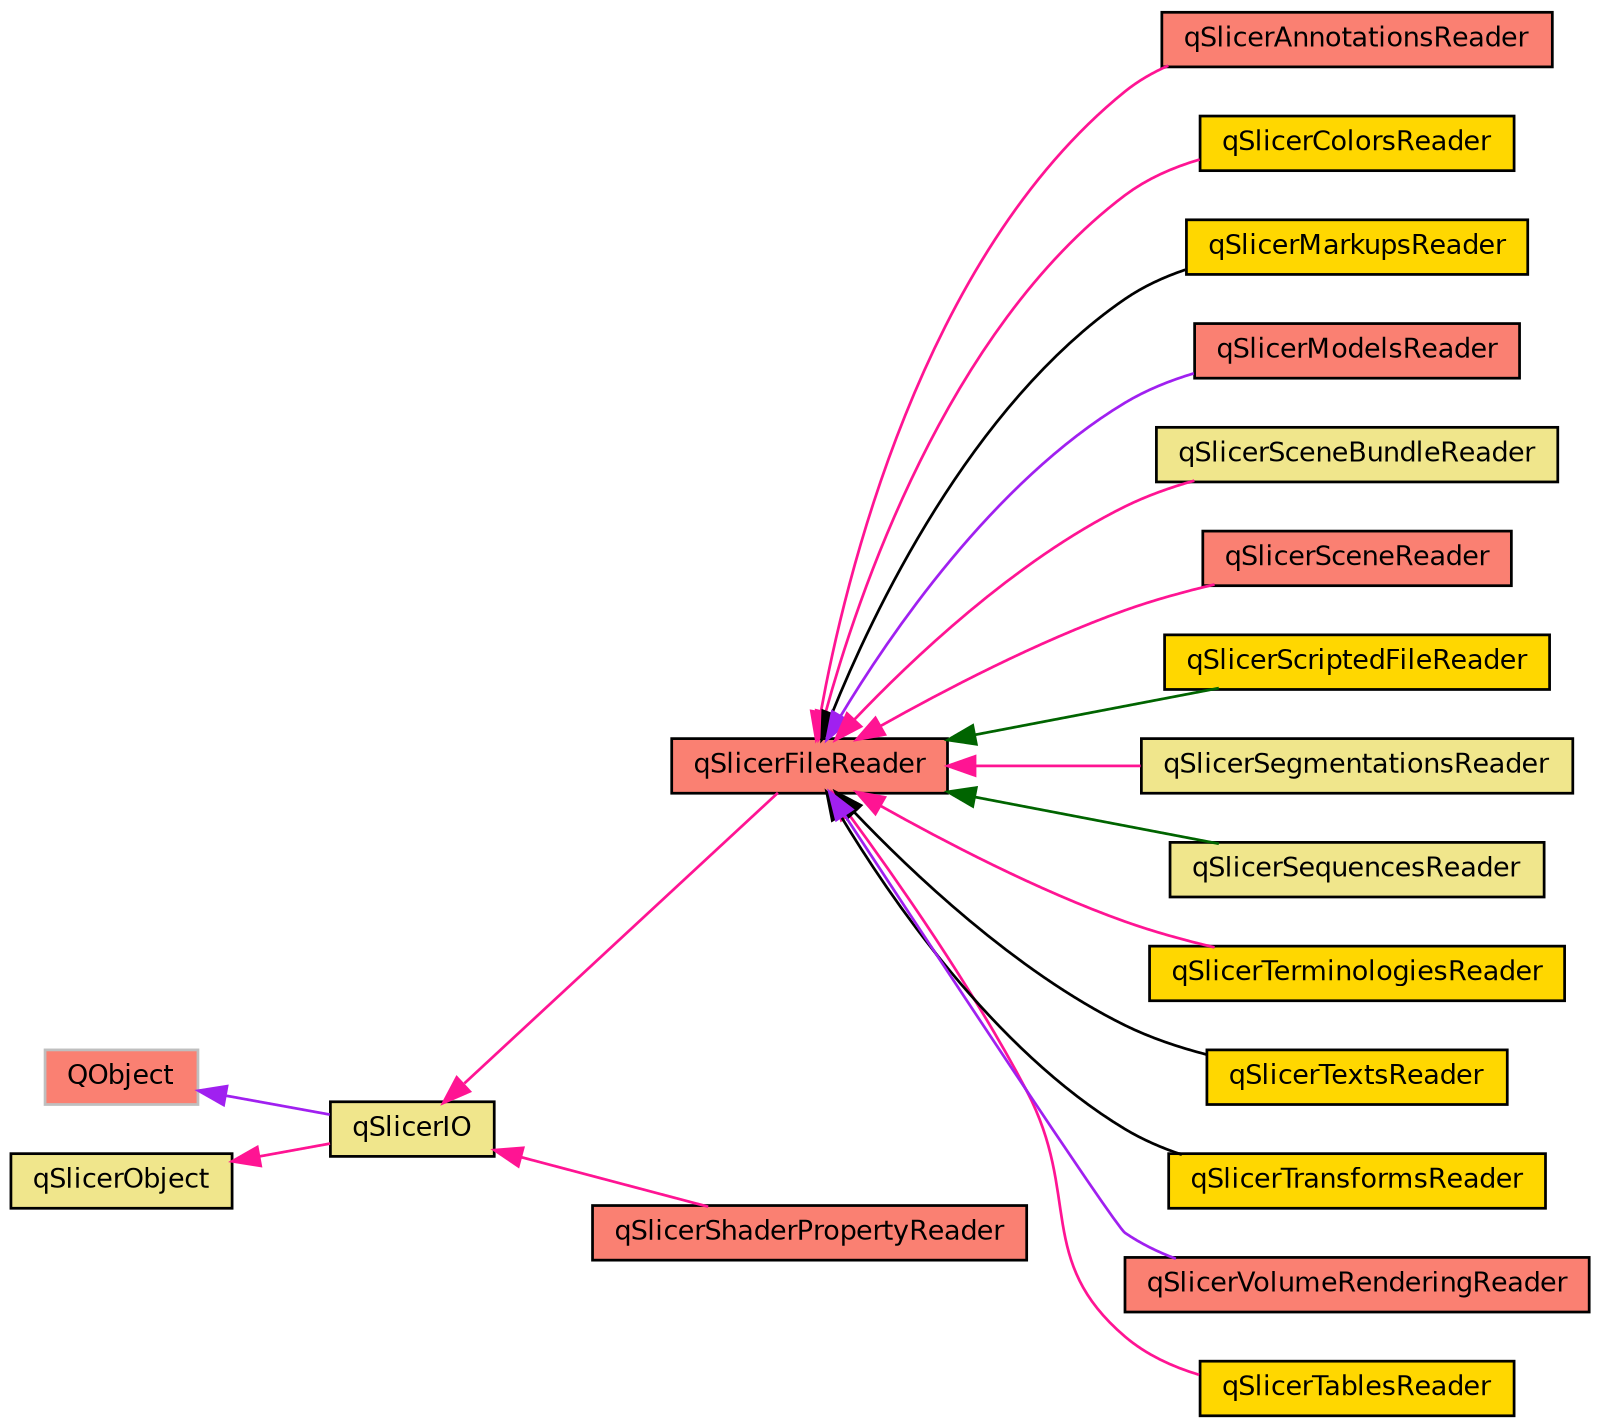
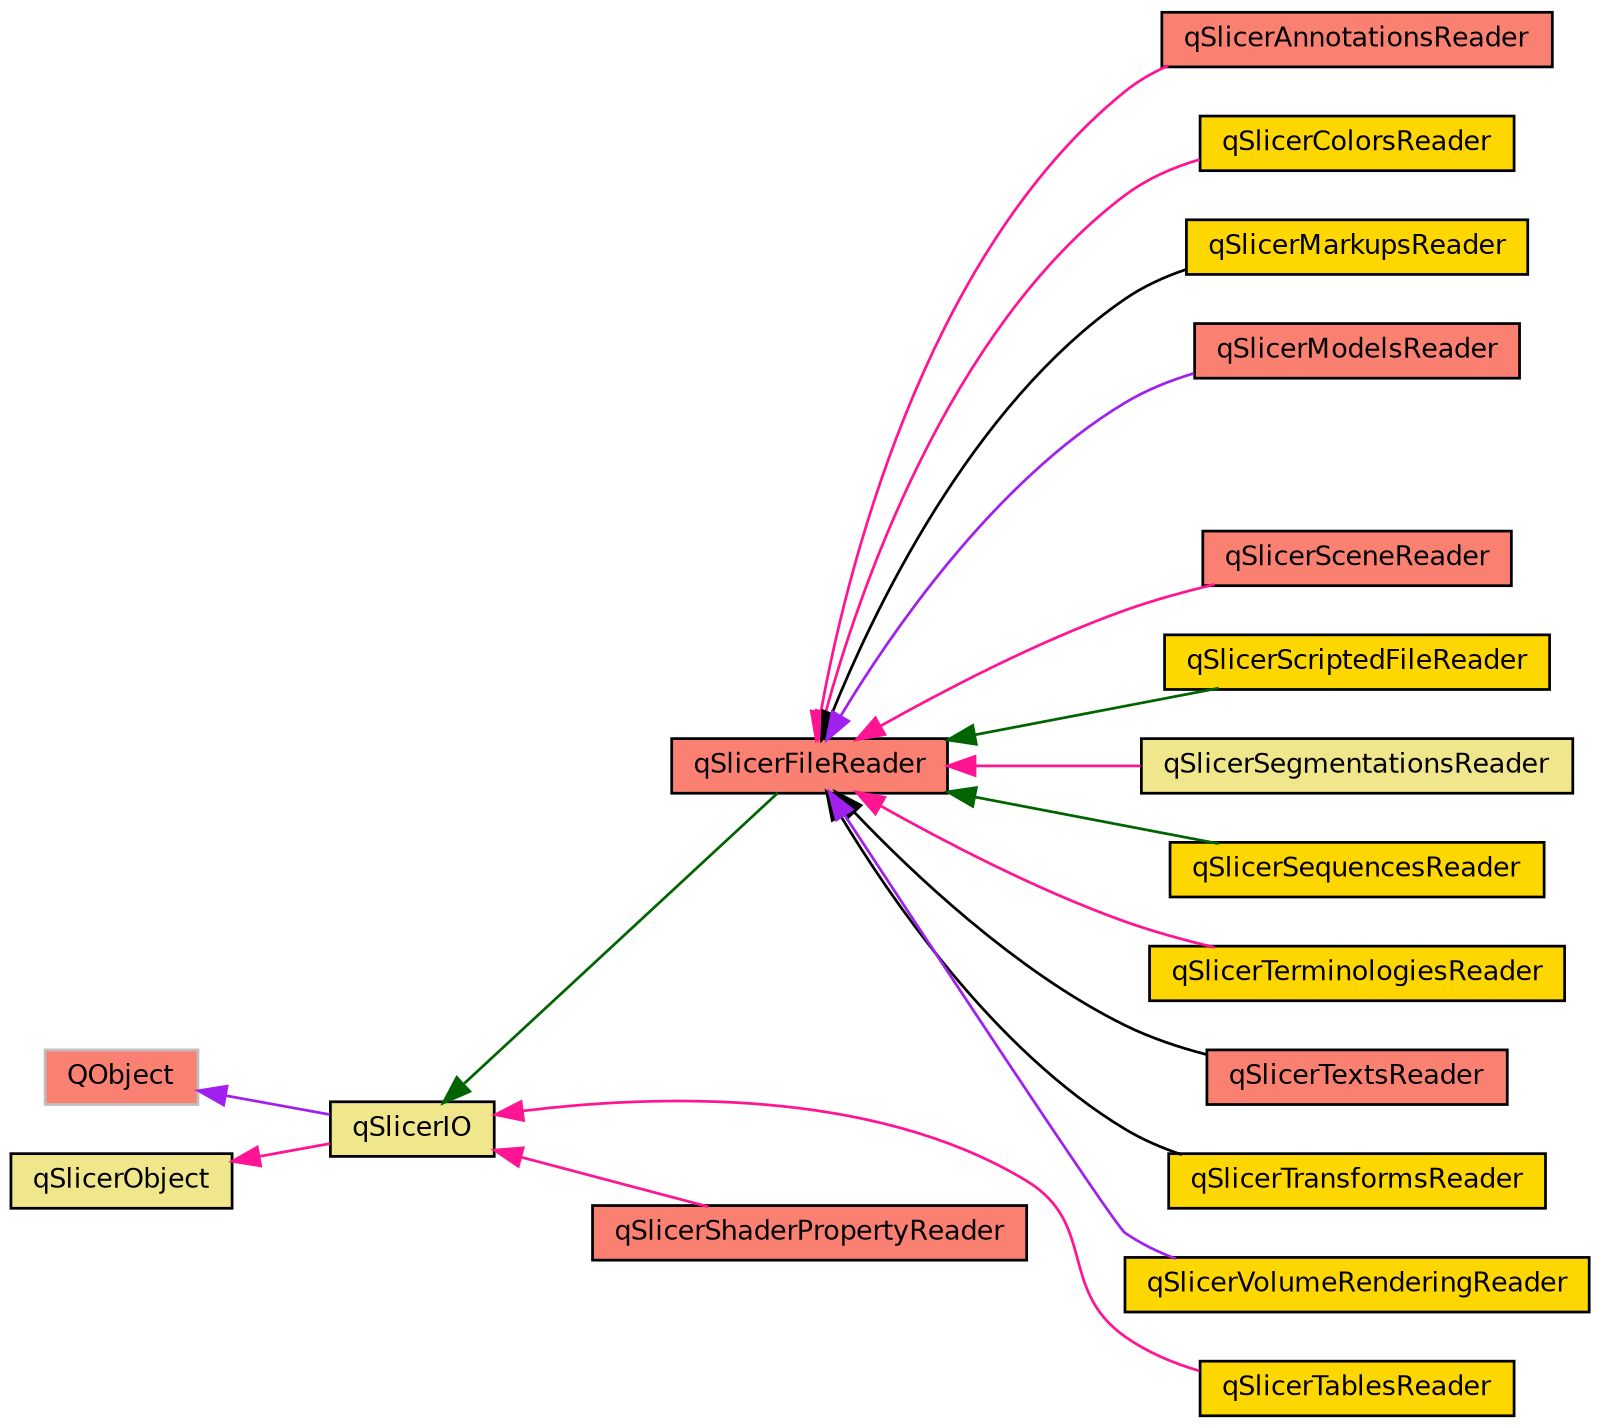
node "qSlicerSceneBundleReader": removed
node "qSlicerSequencesReader": fillcolor khaki -> gold
edge "qSlicerFileReader" -> "qSlicerIO": color deeppink -> darkgreen
node "qSlicerTextsReader": fillcolor gold -> salmon
edge "qSlicerTablesReader" -> "qSlicerFileReader": now "qSlicerTablesReader" -> "qSlicerIO"
node "qSlicerVolumeRenderingReader": fillcolor salmon -> gold
